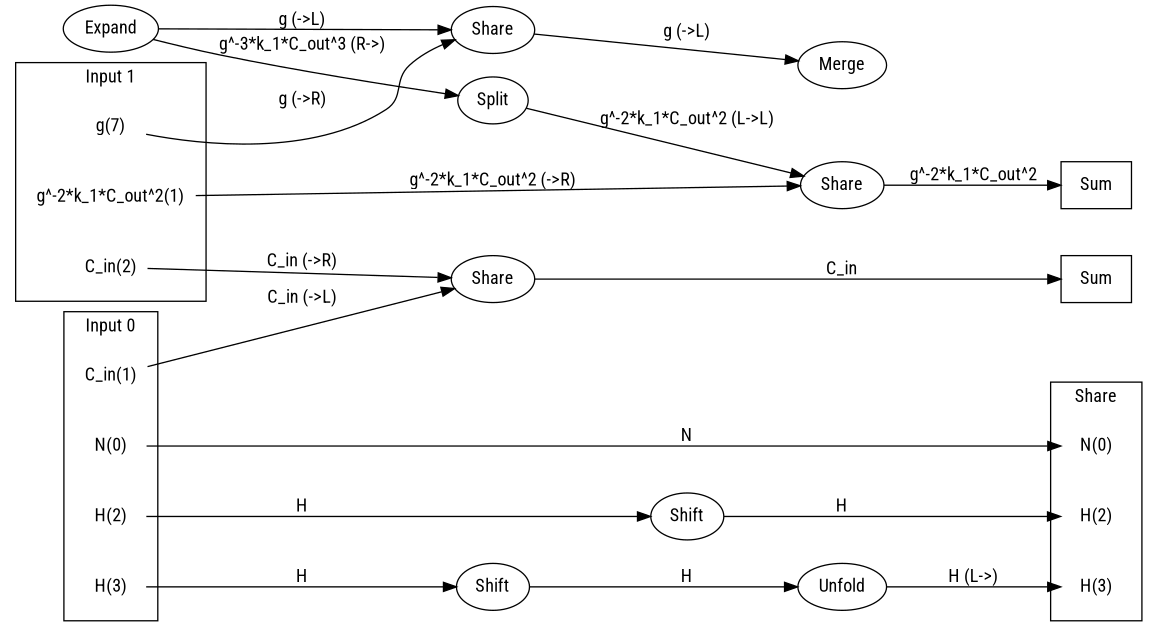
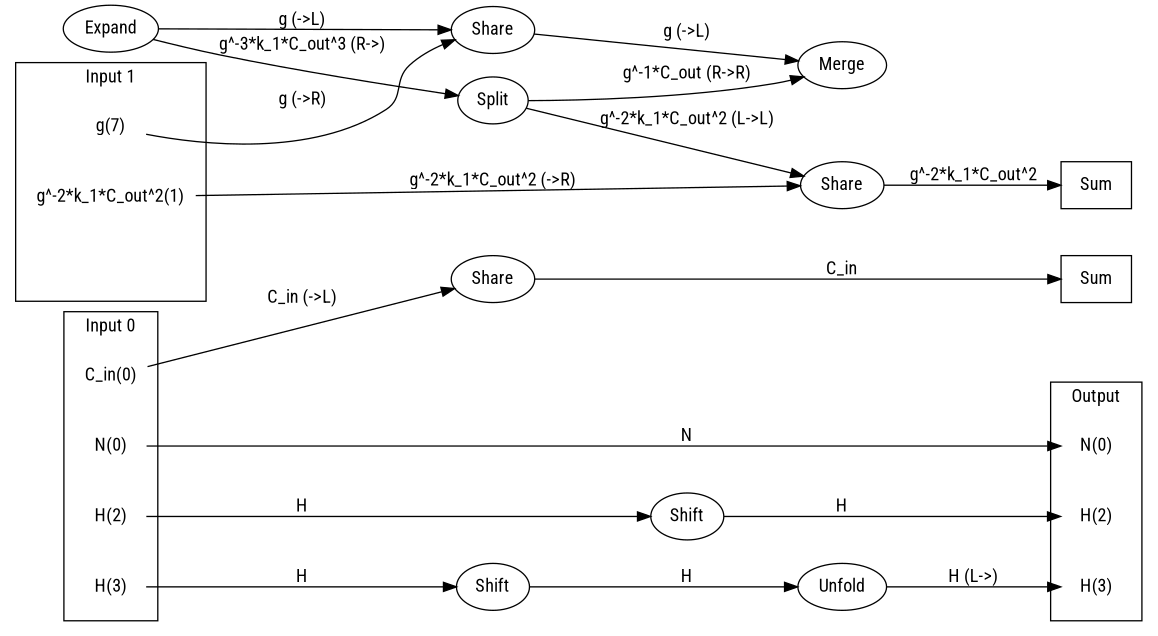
edge "Split" -> "Merge": added, label "g^-1*C_out (R->R)"
node "C_in(2)": removed
node "C_in(1)": label "C_in(1)" -> "C_in(0)"
cluster "Share": label "Share" -> "Output"
